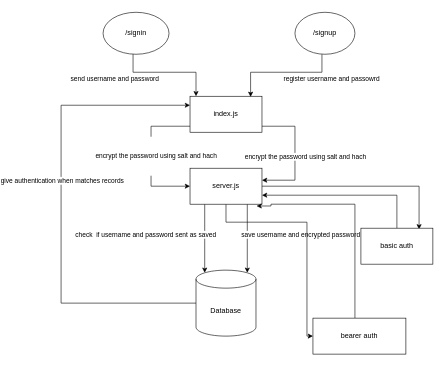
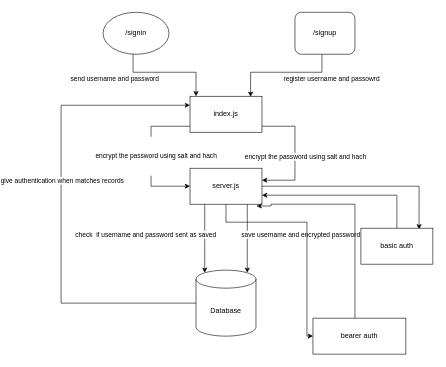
node "/signup": shape ellipse -> rounded rectangle
